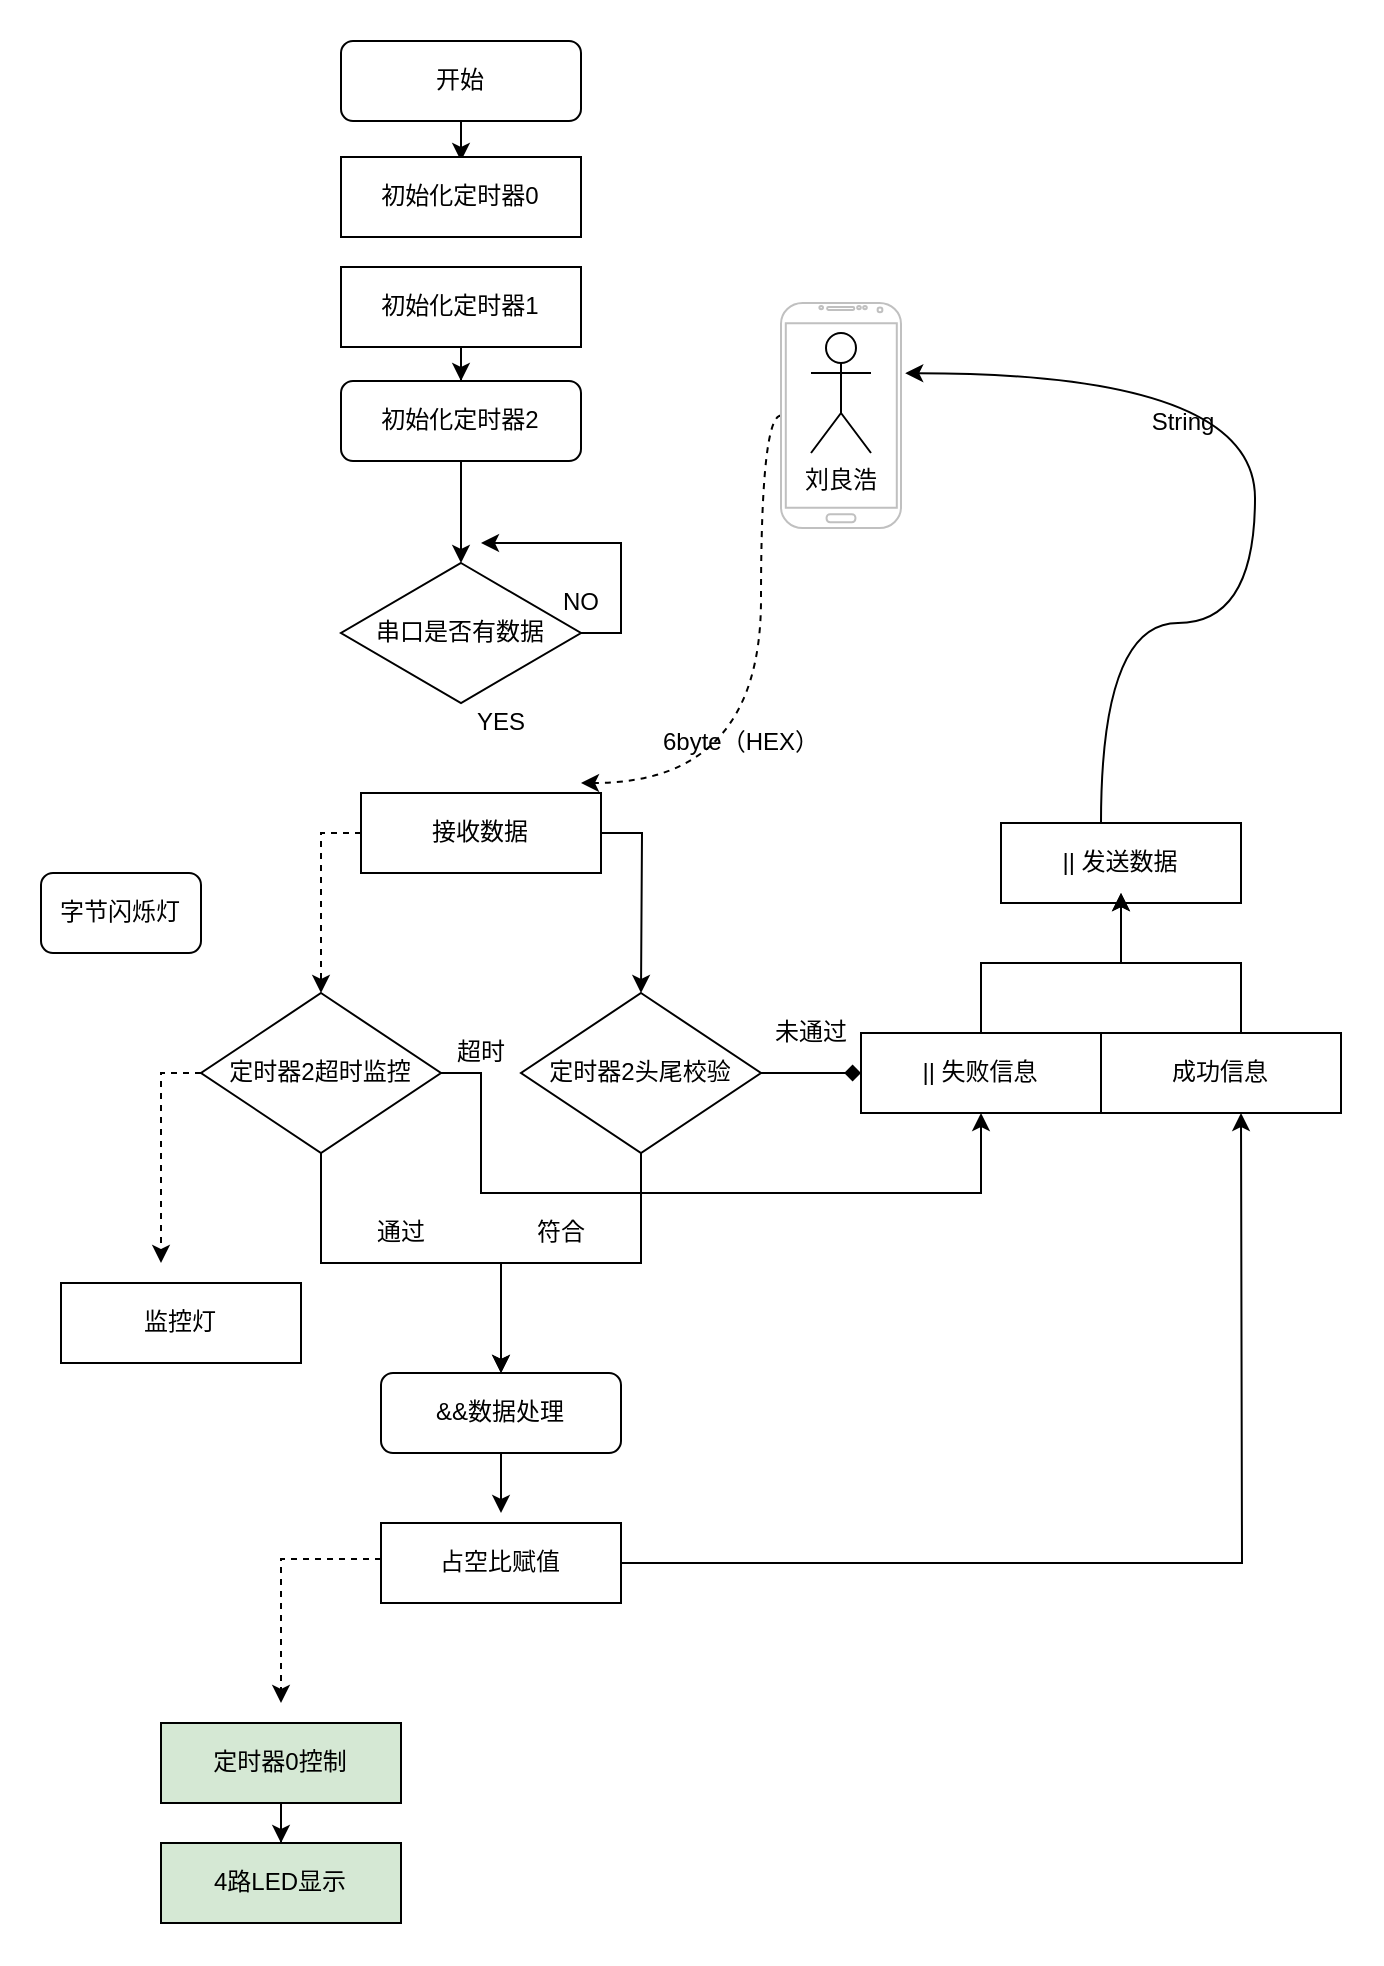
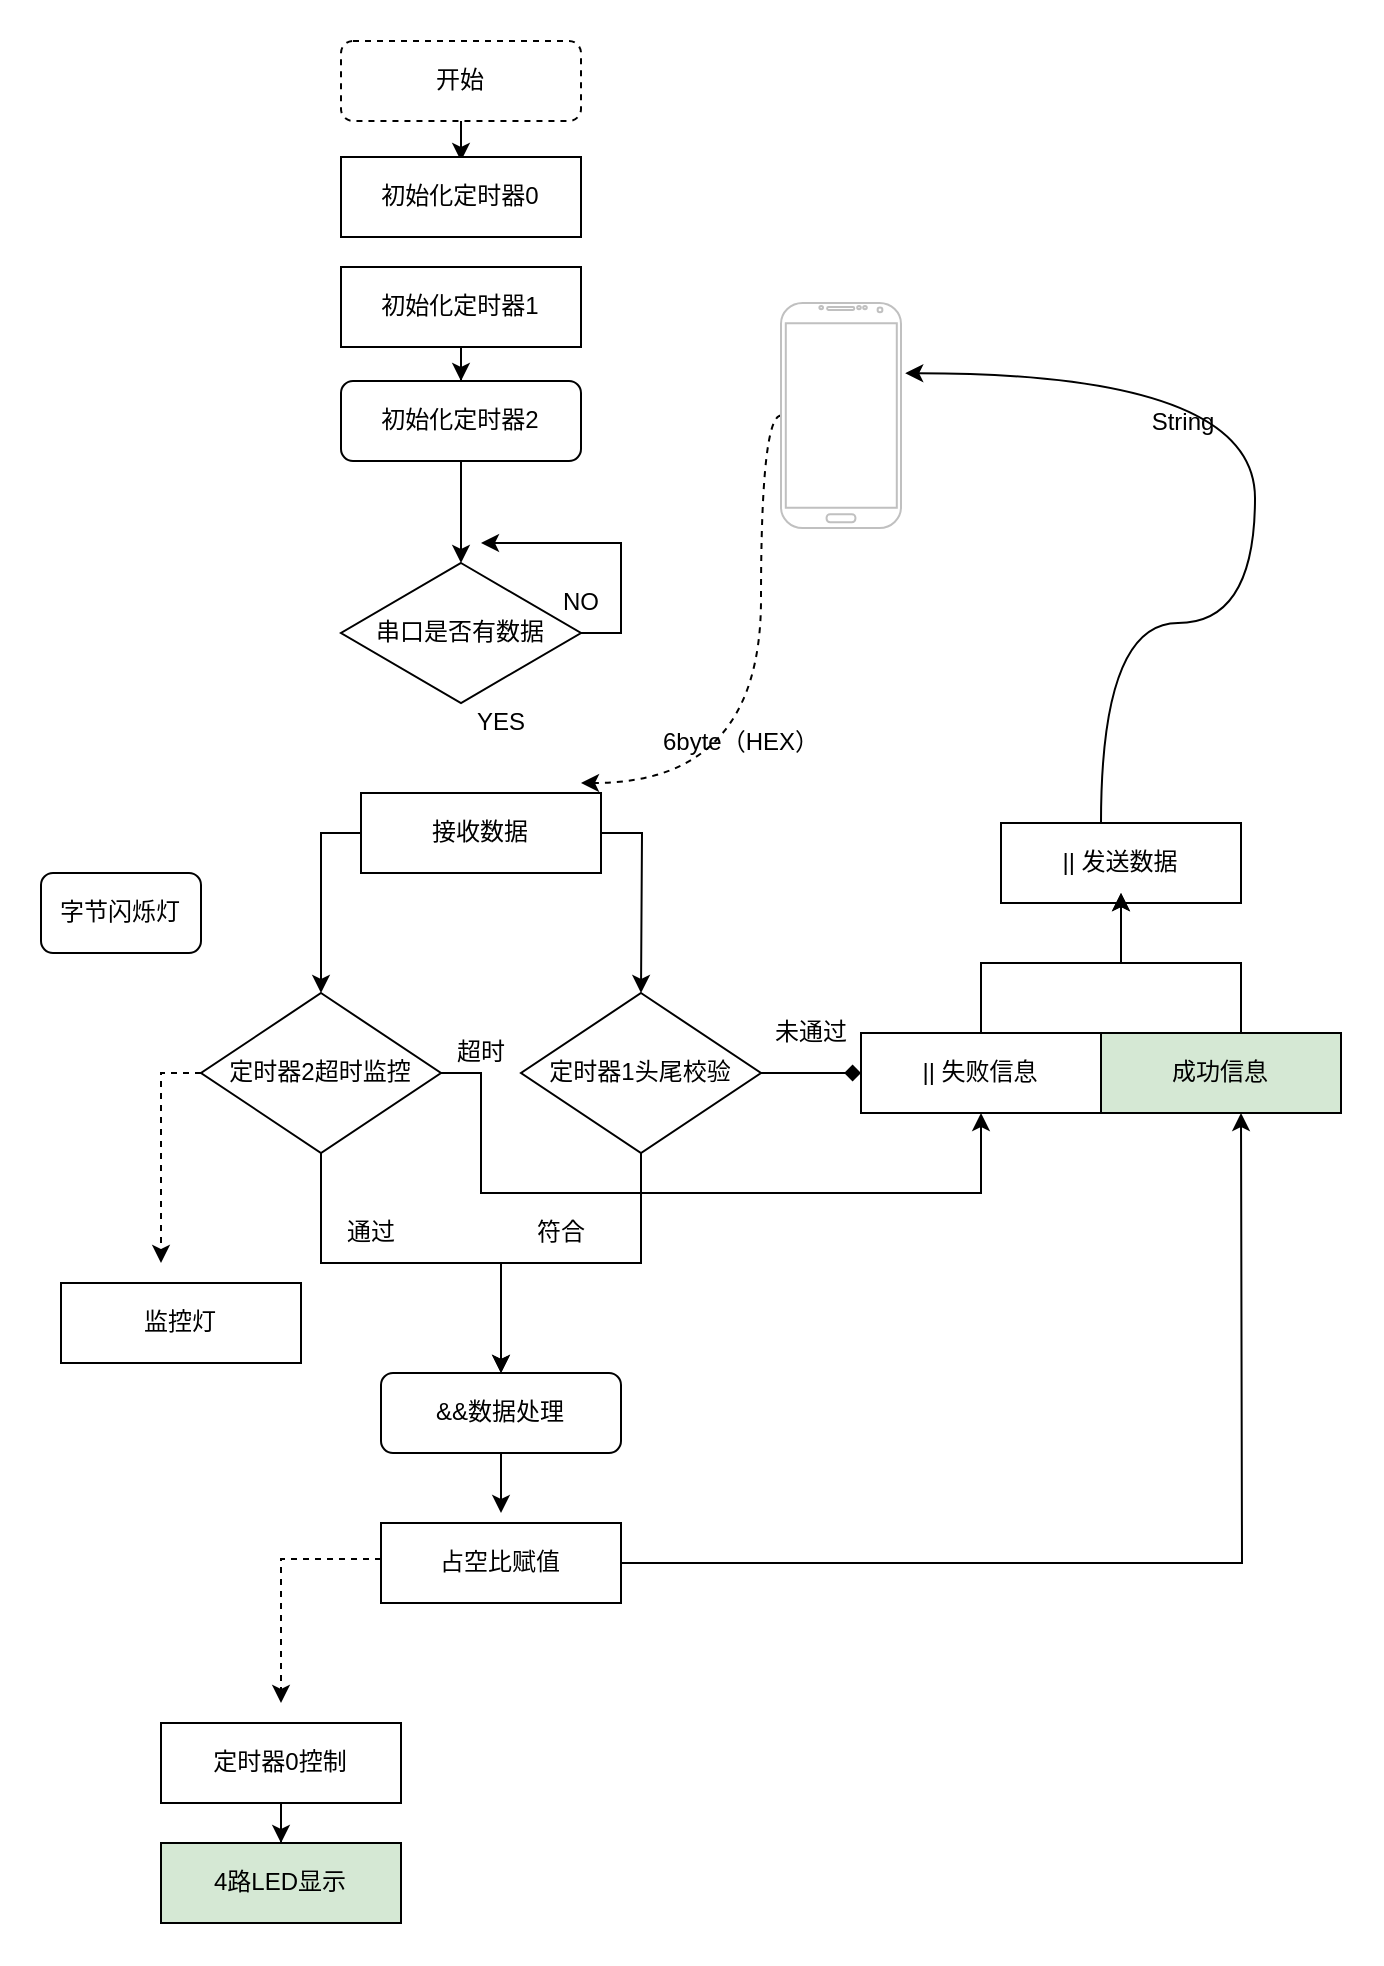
node "开始": style solid -> dashed
node "刘良浩": removed
edge "接收数据" -> "定时器2超时监控": style dashed -> solid
node "定时器2头尾校验": label "定时器2头尾校验" -> "定时器1头尾校验"
node "成功信息": fillcolor #ffffff -> #d5e8d4
node "通过": moved (401, 1233) -> (371, 1233)
node "定时器0控制": fillcolor #d5e8d4 -> #ffffff
